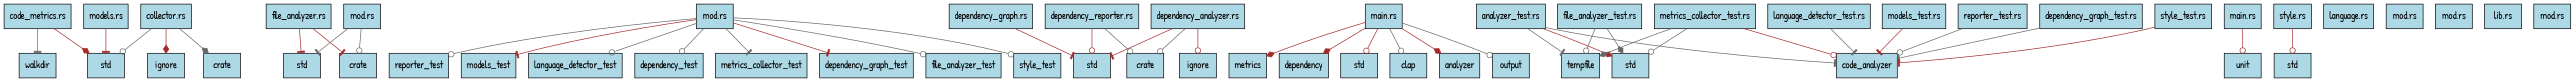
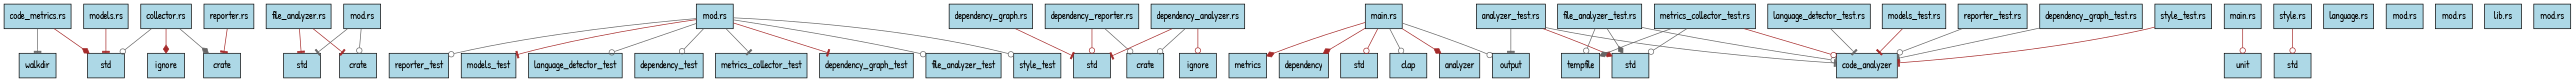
node "reporter.rs": added
edge "analyzer_test.rs" -> "tempfile": now "analyzer_test.rs" -> "output"
edge "file_analyzer_test.rs" -> "code_analyzer": added
